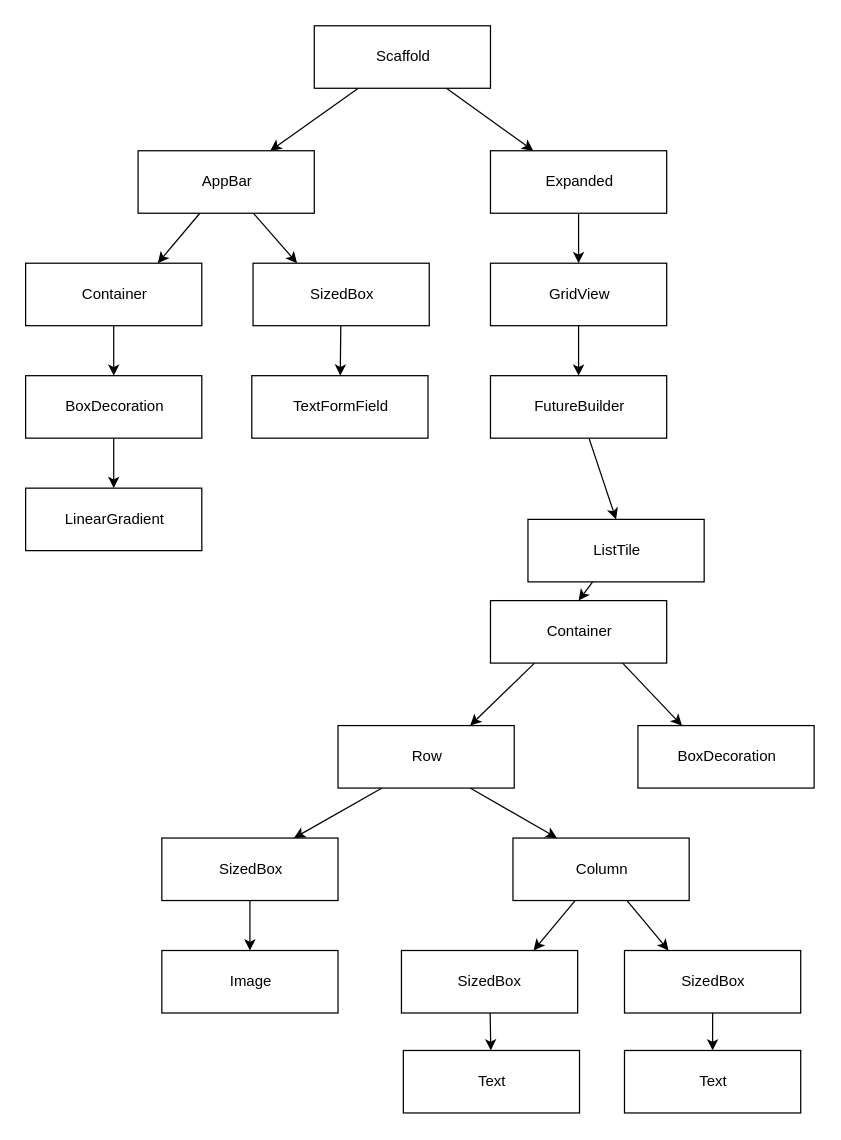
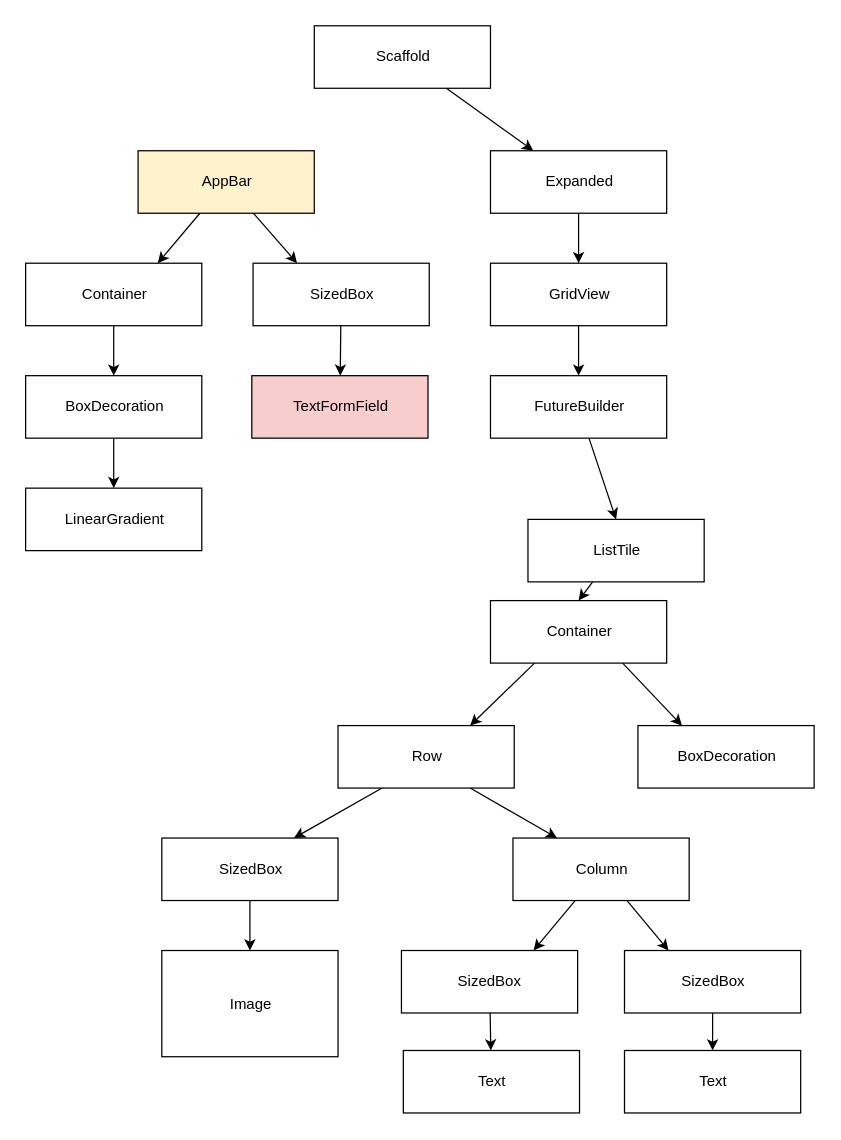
edge "Scaffold" -> "AppBar": removed
node "AppBar": fillcolor #ffffff -> #fff2cc
node "TextFormField": fillcolor #ffffff -> #f8cecc
node "Image": size 176x63 -> 176x106
